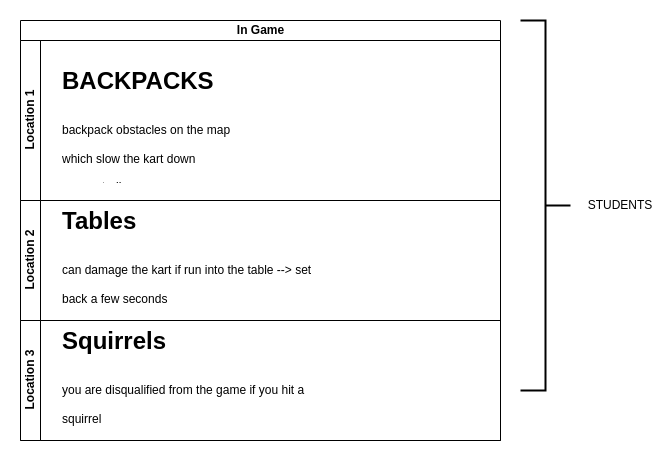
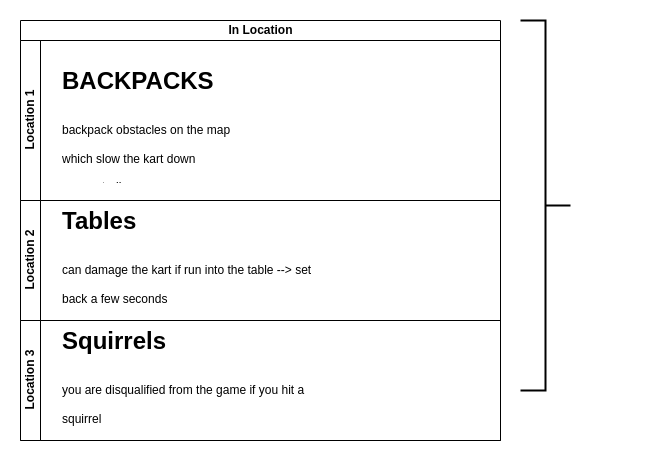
node "In Game": label "In Game" -> "In Location"
node "STUDENTS": removed
